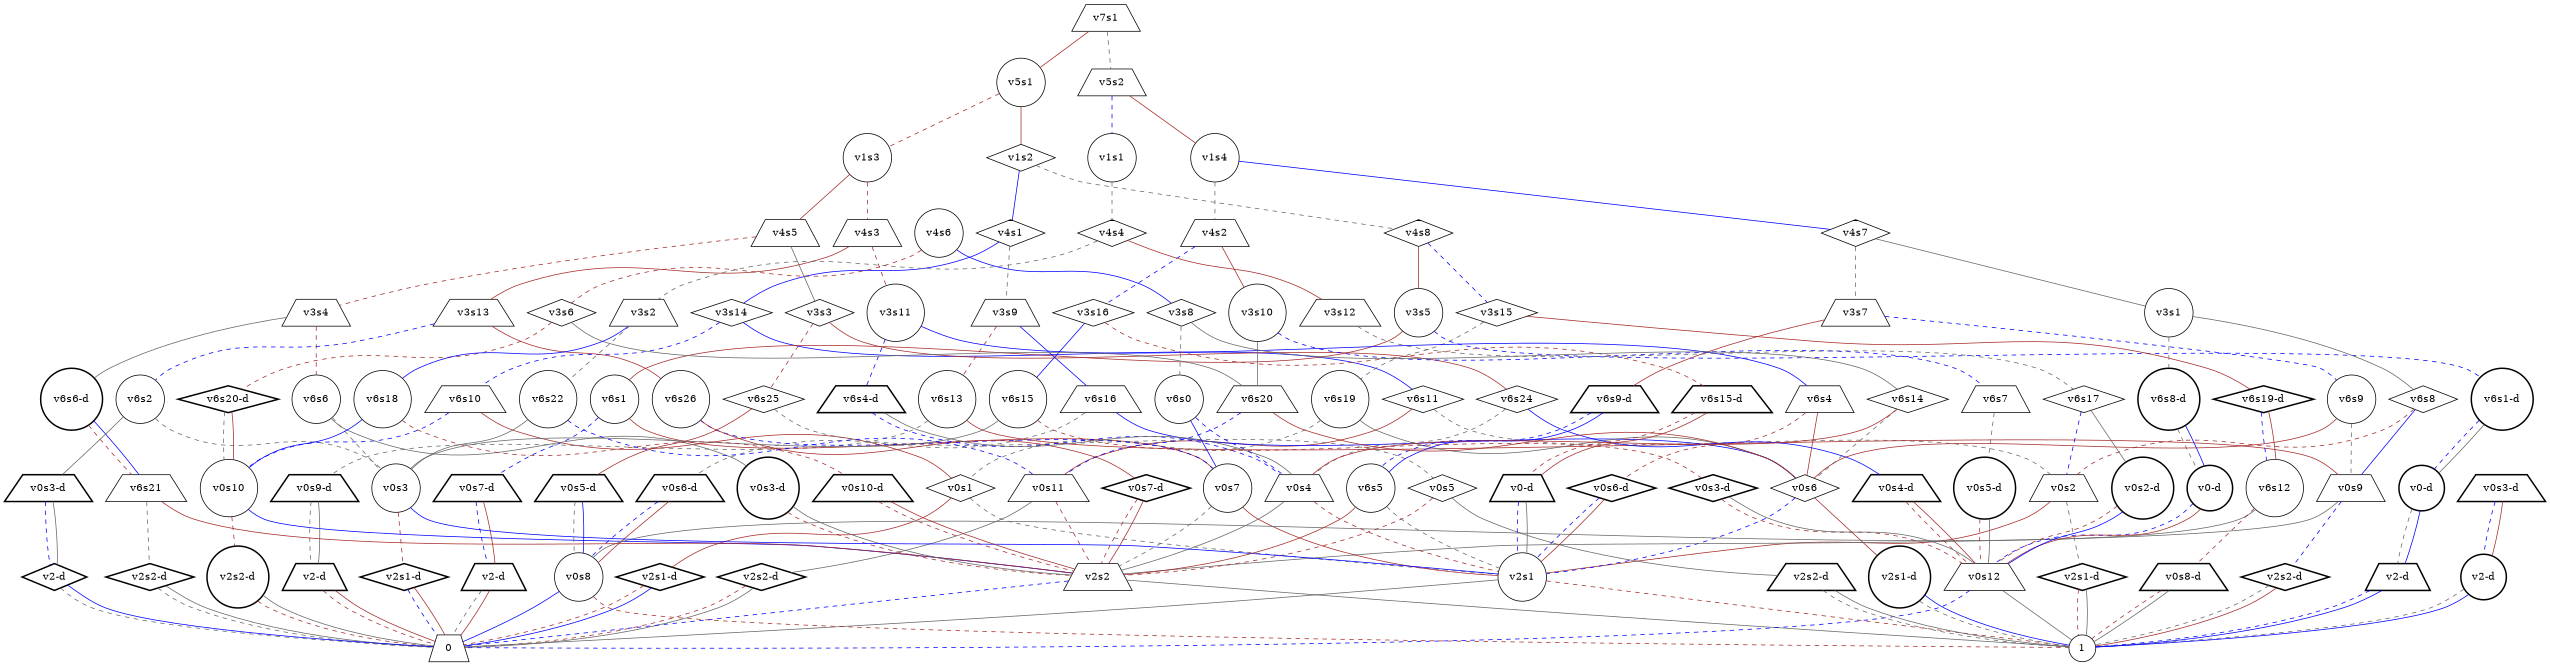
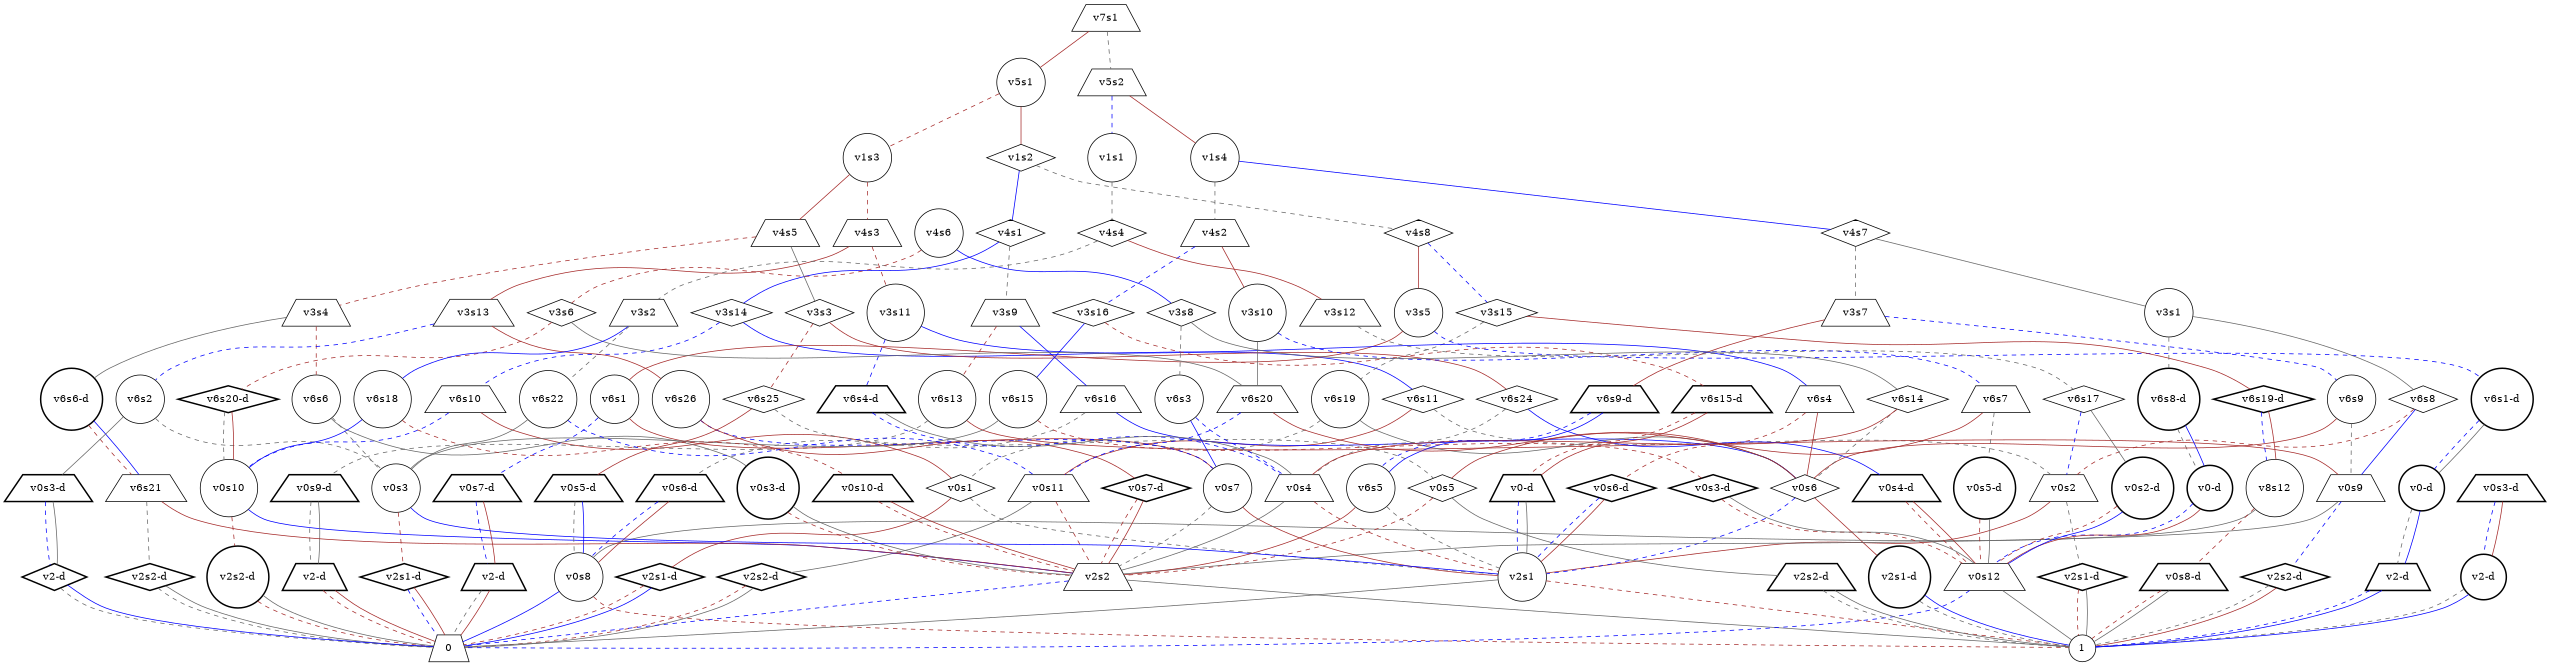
node "v6s0": label "v6s0" -> "v6s3"
edge "v6s7" -- "v0s5": added
node "v6s12": label "v6s12" -> "v8s12"
